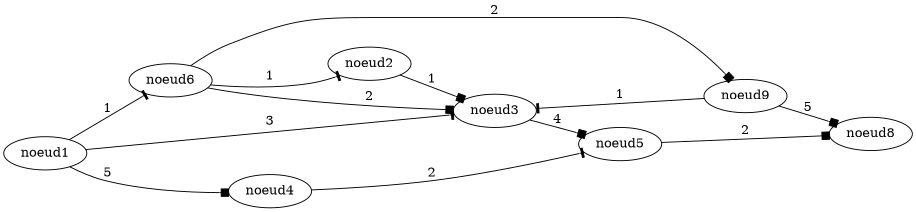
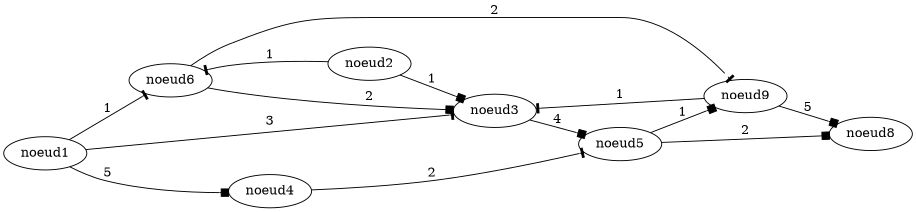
edge "noeud6" -> "noeud9": arrowhead box -> tee
edge "noeud6" -> "noeud2": reversed
edge "noeud5" -> "noeud9": added, label "1"
